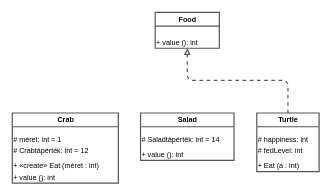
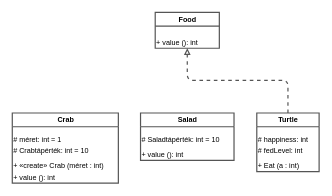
node "# Saladtápérték: int = 14": label "# Saladtápérték: int = 14" -> "# Saladtápérték: int = 10"
node "# Crabtápérték: int = 12": label "# Crabtápérték: int = 12" -> "# Crabtápérték: int = 10"
node "+ «create» Eat (méret : int)": label "+ «create» Eat (méret : int)" -> "+ «create» Crab (méret : int)"
